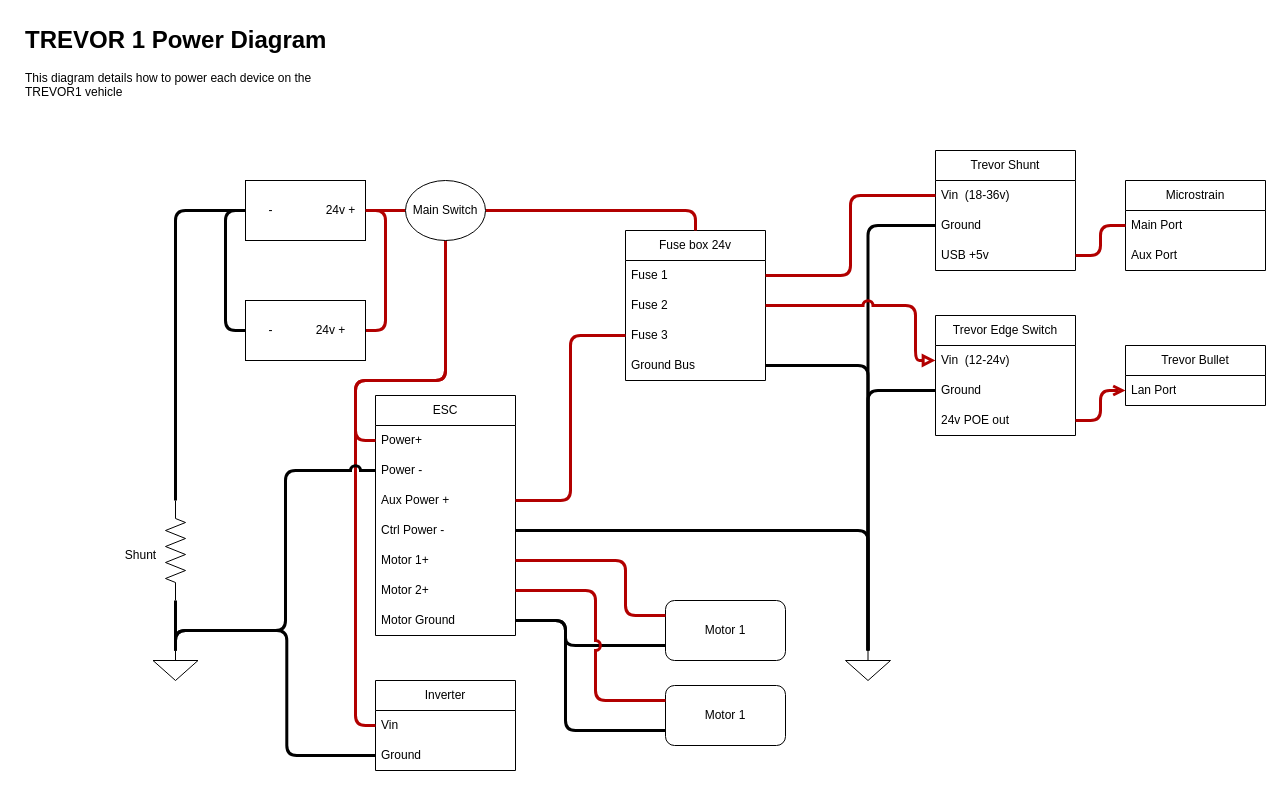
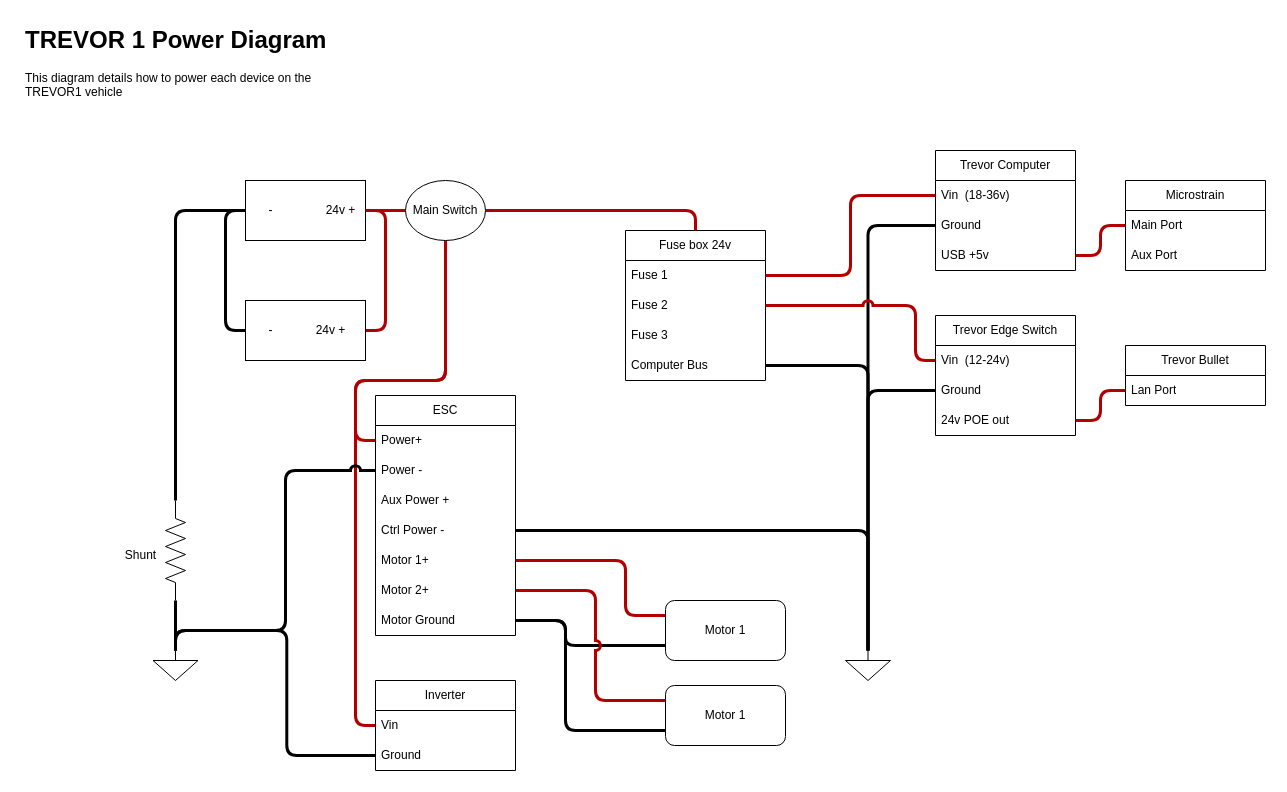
node "Trevor Shunt": label "Trevor Shunt" -> "Trevor Computer"
edge "Fuse 2" -> "Vin (12-24v)": arrowhead block -> none
node "Ground Bus": label "Ground Bus" -> "Computer Bus"
edge "24v POE out" -> "Lan Port": arrowhead open -> none
edge "Fuse 3" -- "Aux Power +": removed
